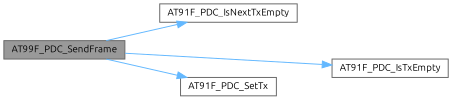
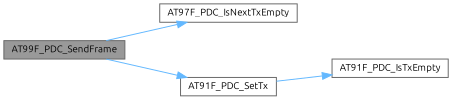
node "AT91F_PDC_IsNextTxEmpty": label "AT91F_PDC_IsNextTxEmpty" -> "AT97F_PDC_IsNextTxEmpty"
edge "AT99F_PDC_SendFrame" -> "AT91F_PDC_IsTxEmpty": now "AT91F_PDC_SetTx" -> "AT91F_PDC_IsTxEmpty"
